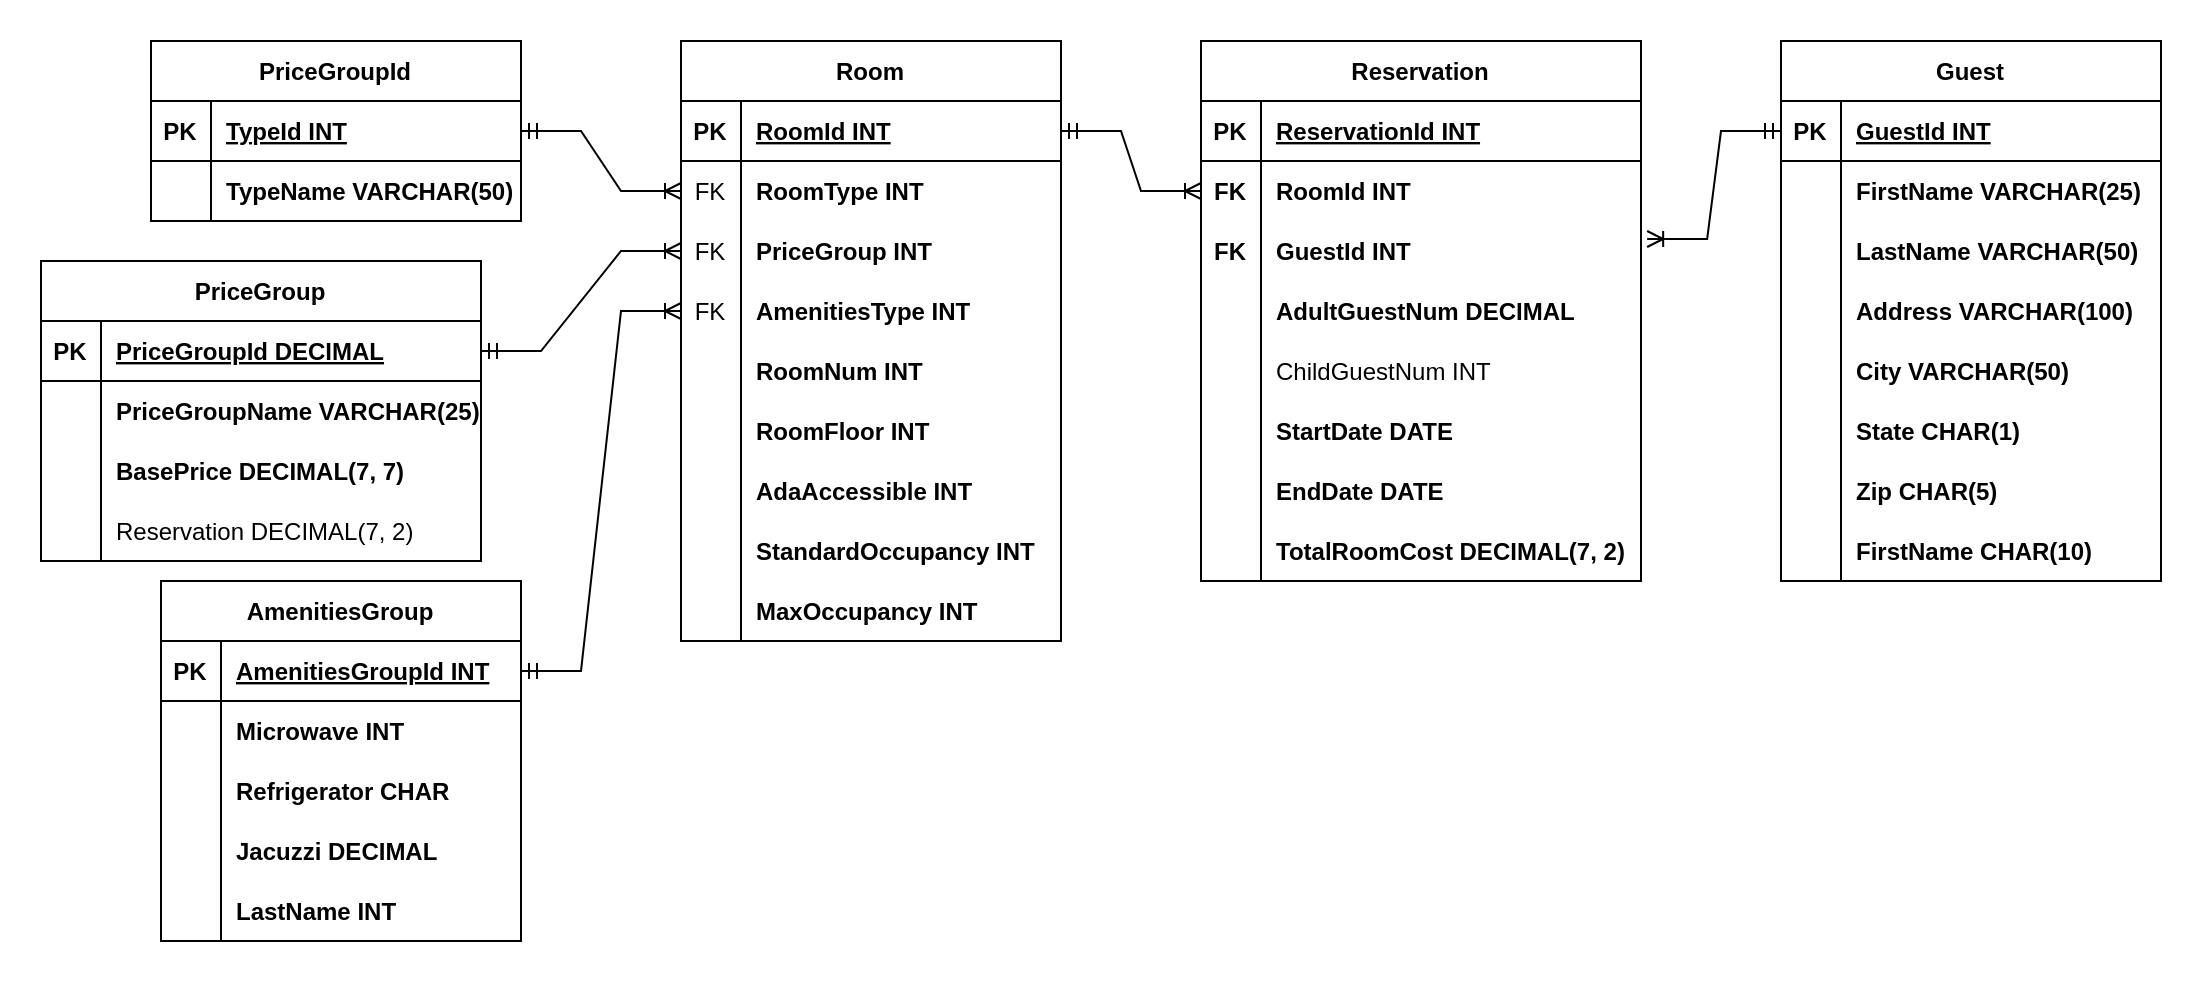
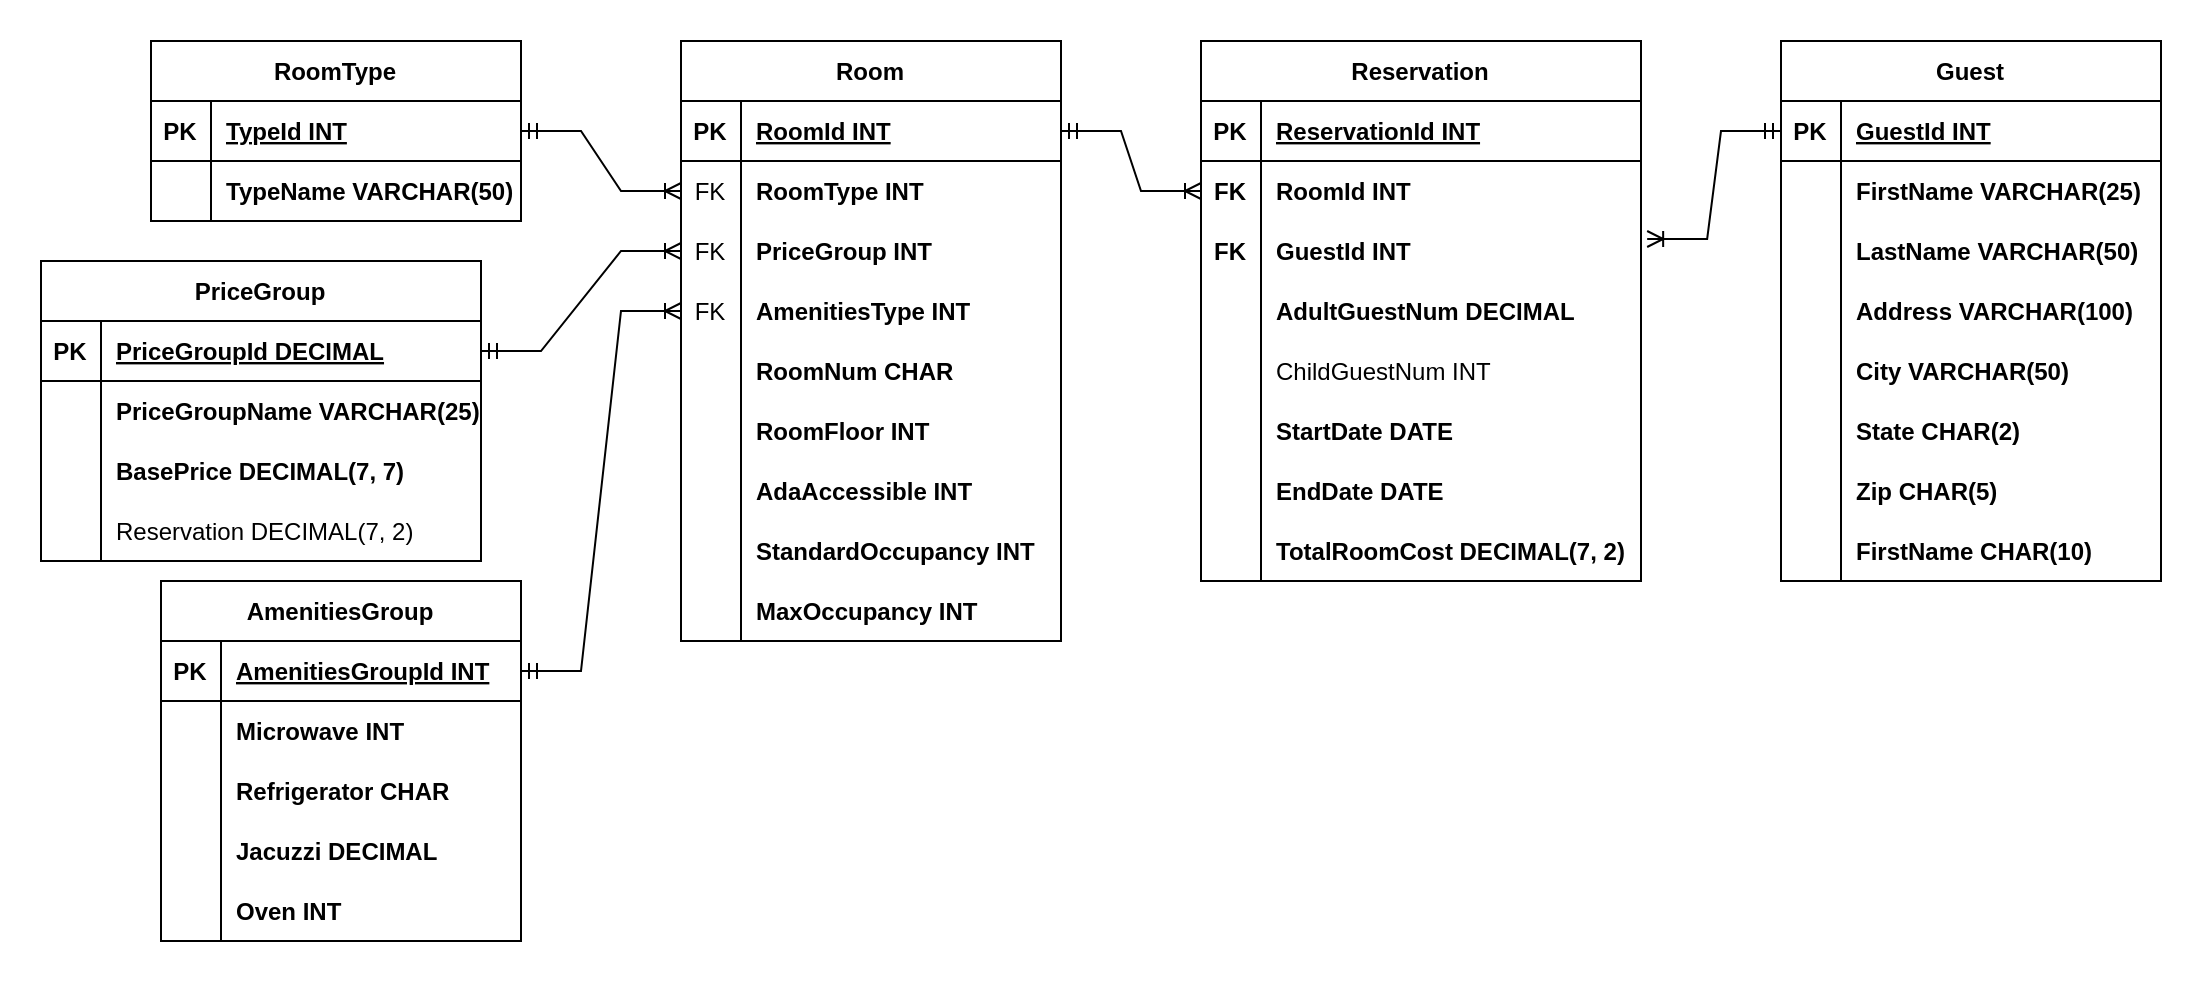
node "PriceGroupId": label "PriceGroupId" -> "RoomType"
node "RoomNum INT": label "RoomNum INT" -> "RoomNum CHAR"
node "State CHAR(1)": label "State CHAR(1)" -> "State CHAR(2)"
node "LastName INT": label "LastName INT" -> "Oven INT"
